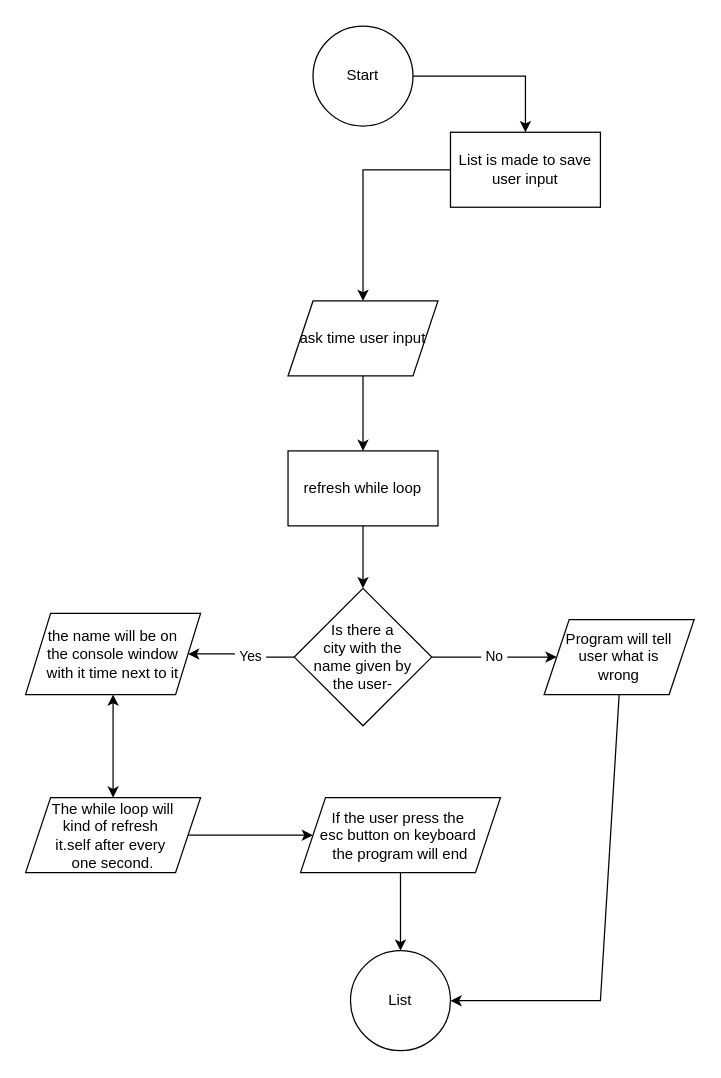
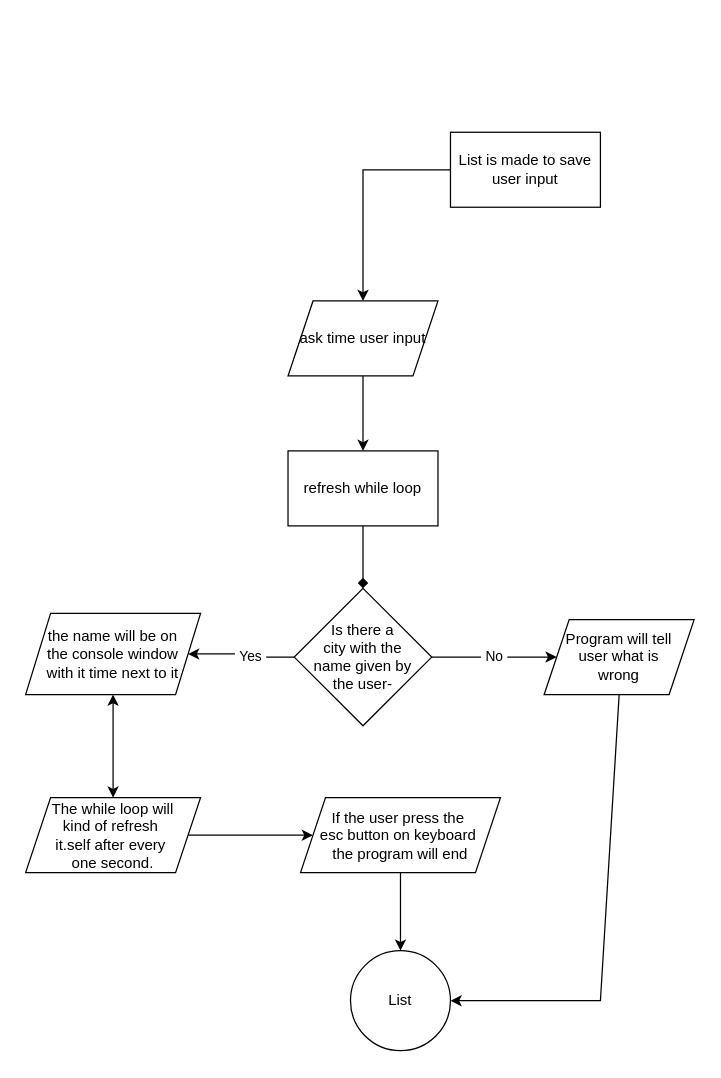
node "Start": removed
edge "Start" -> "List is made to save user input": removed
edge "refresh while loop" -> "Is there a city with the name given by the user-": arrowhead classic -> diamond
